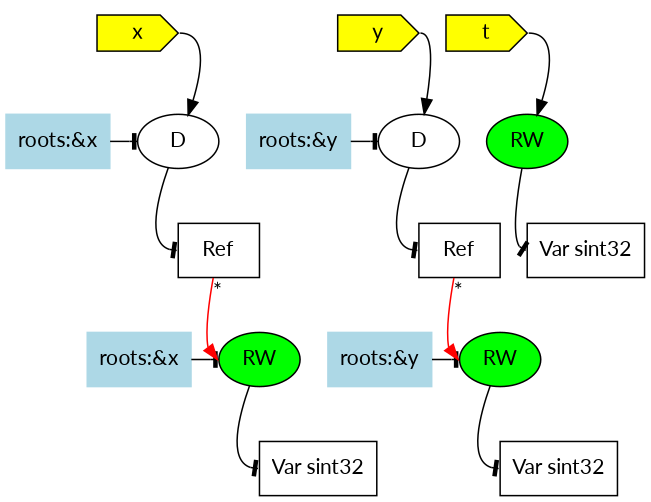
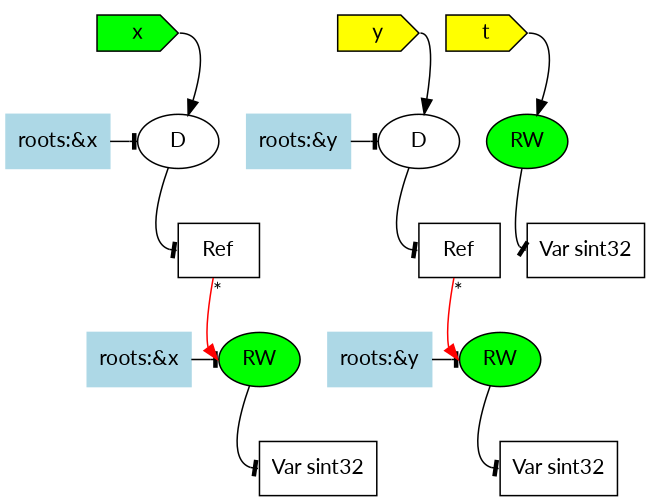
node "x": fillcolor yellow -> green
